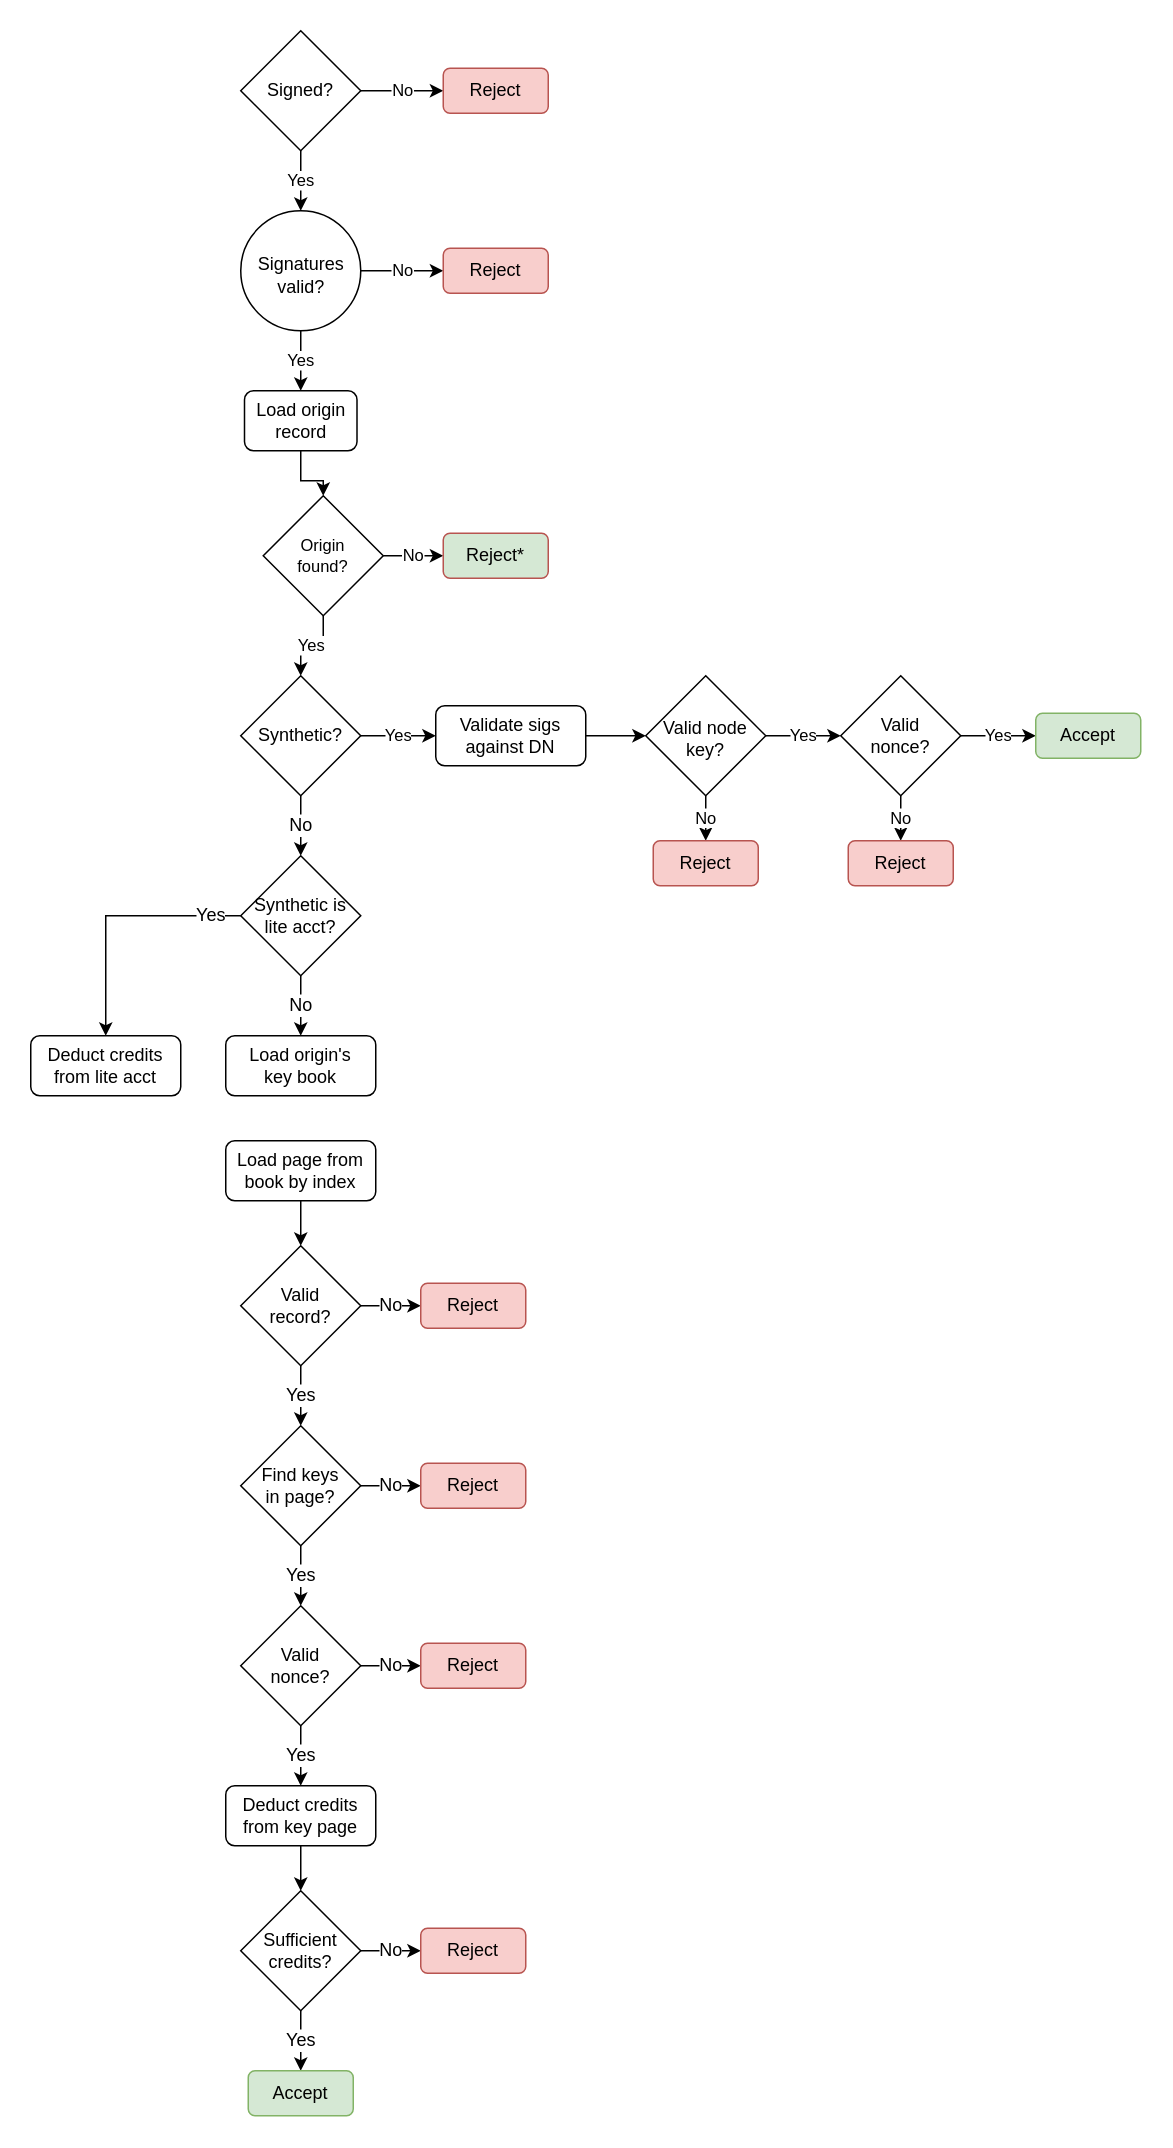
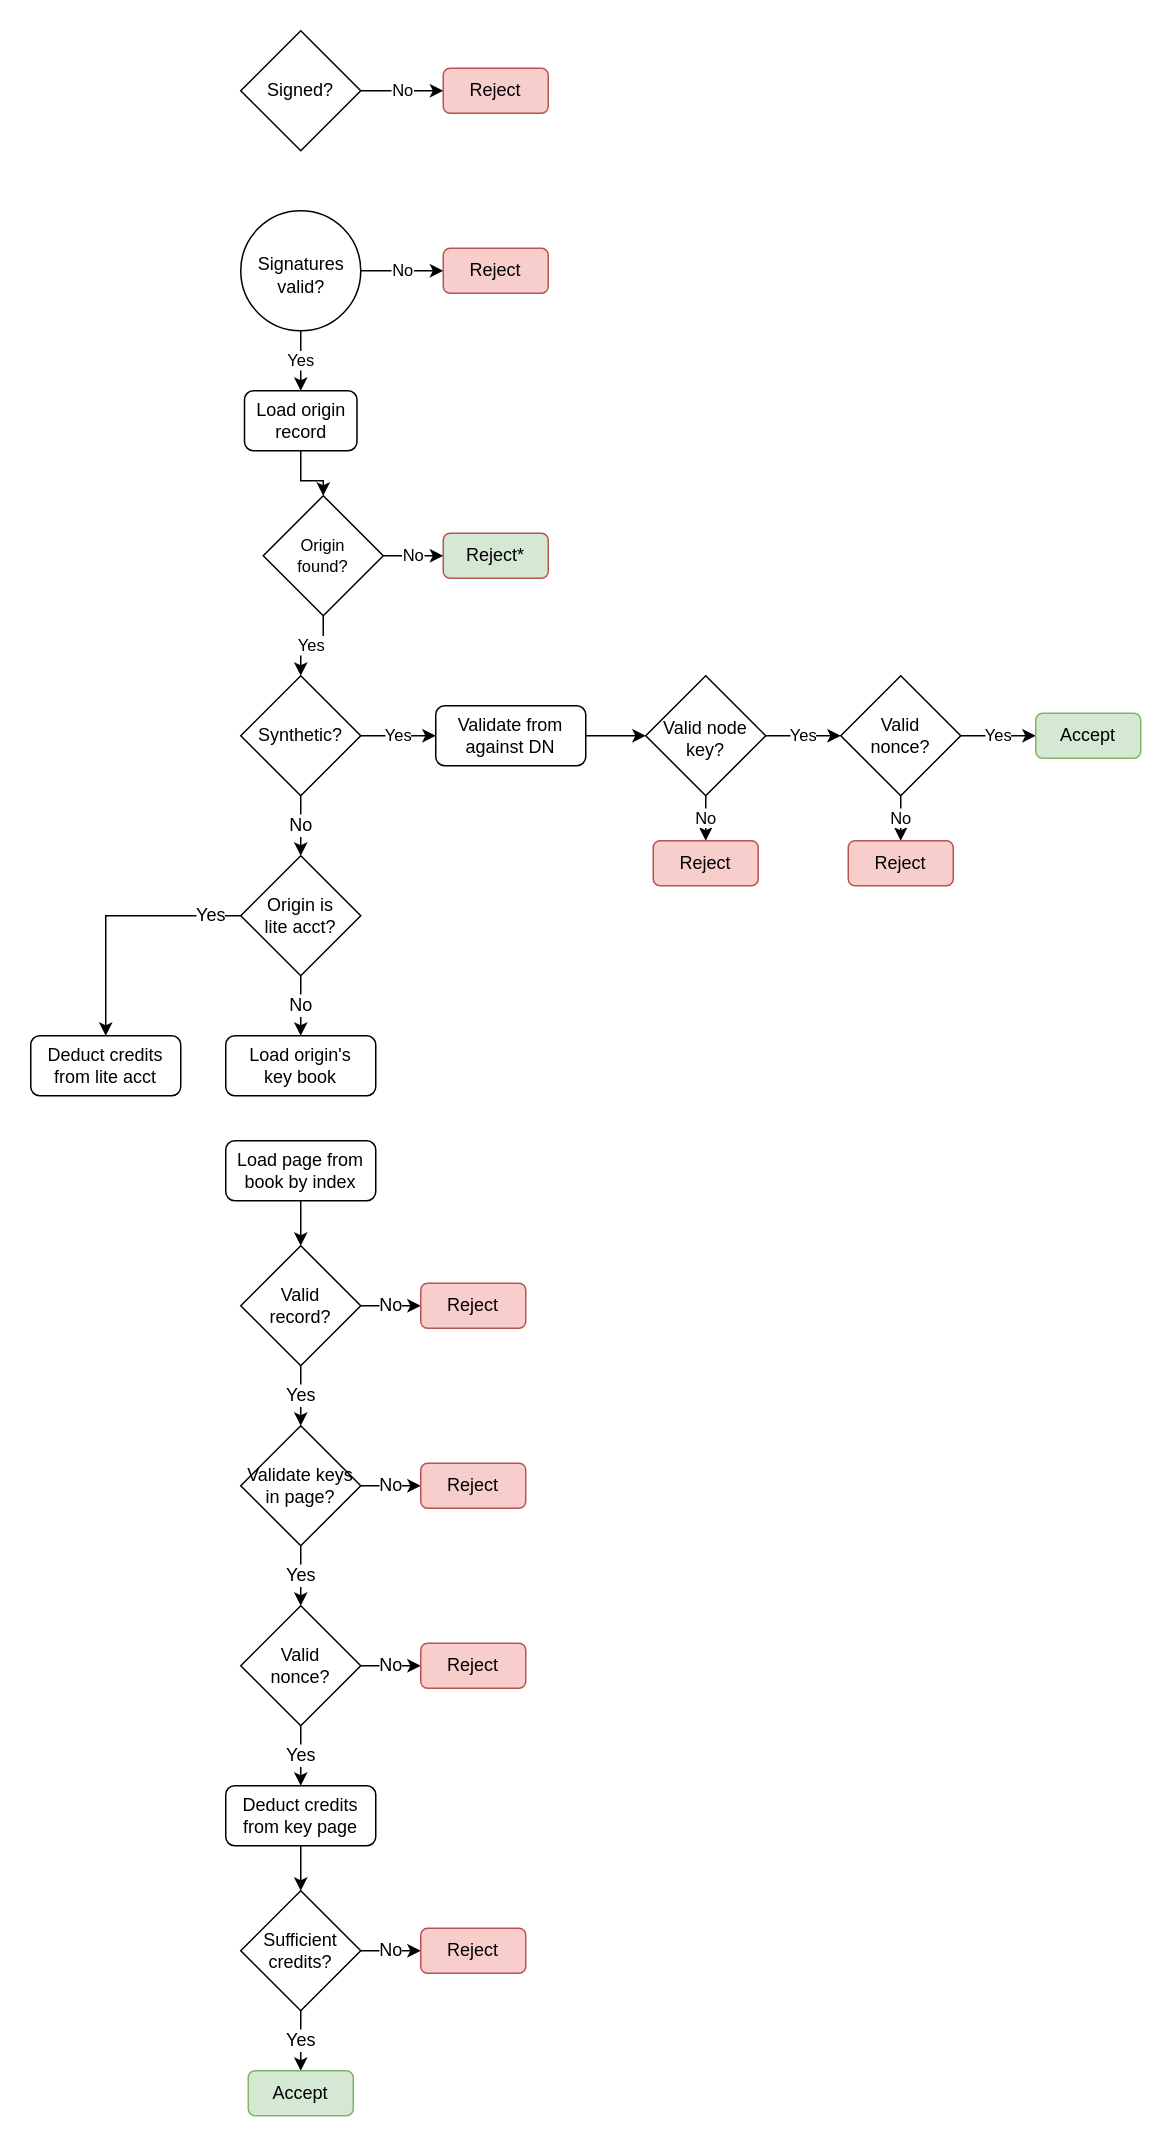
edge "Signed?" -> "Signatures valid?": removed, label "Yes"
node "Validate sigs against DN": label "Validate sigs against DN" -> "Validate from against DN"
node "Synthetic is lite acct?": label "Synthetic is lite acct?" -> "Origin is lite acct?"
node "Find keys in page?": label "Find keys in page?" -> "Validate keys in page?"
